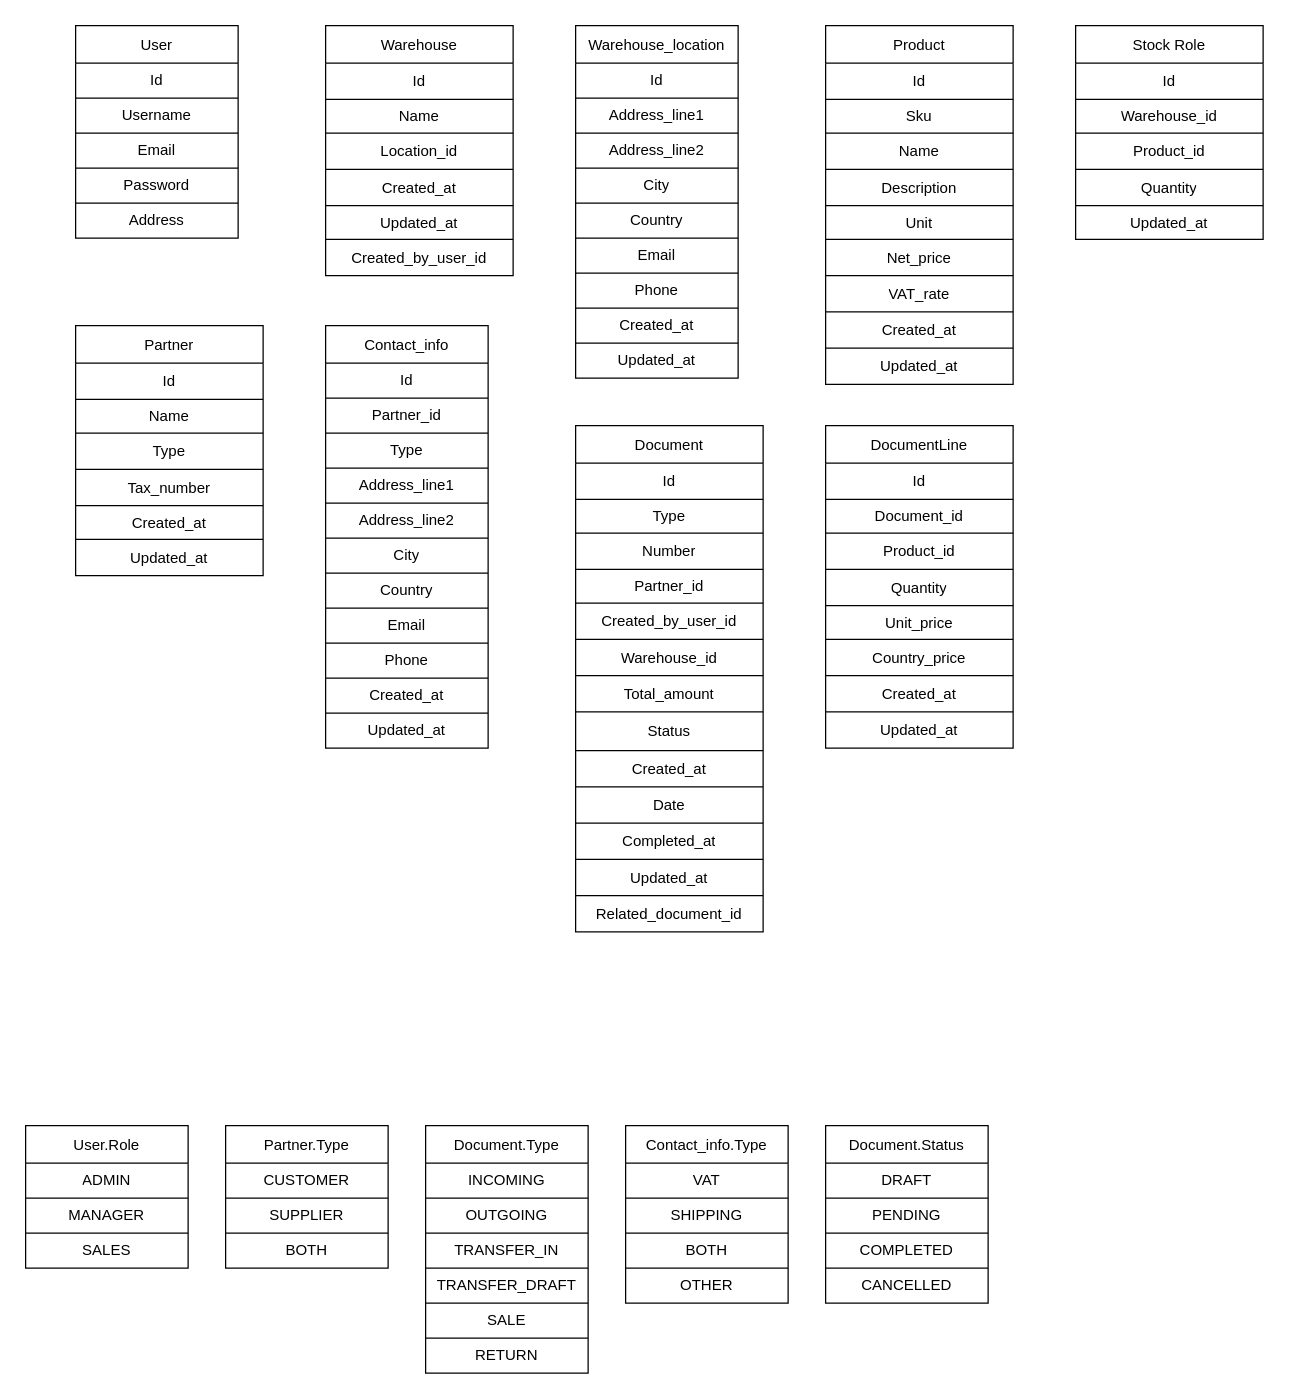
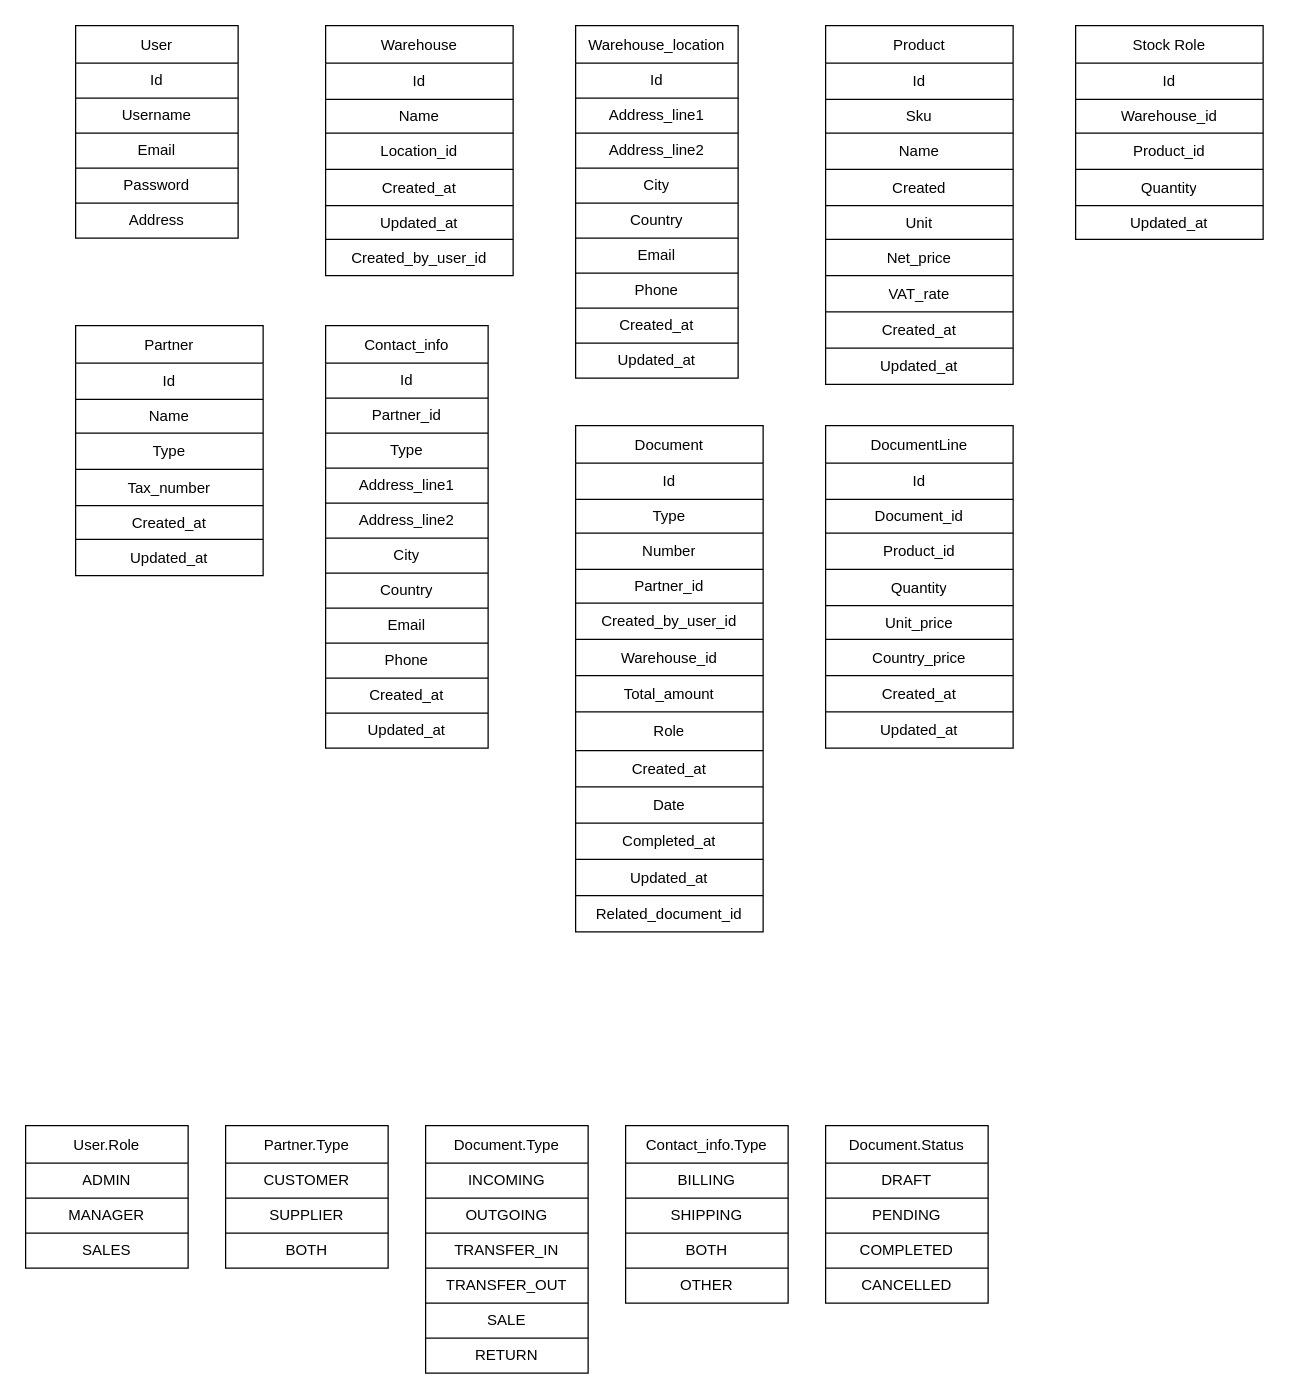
node "Description": label "Description" -> "Created"
node "Status": label "Status" -> "Role"
node "VAT": label "VAT" -> "BILLING"
node "TRANSFER_DRAFT": label "TRANSFER_DRAFT" -> "TRANSFER_OUT"
